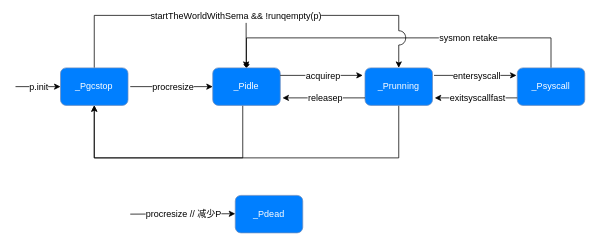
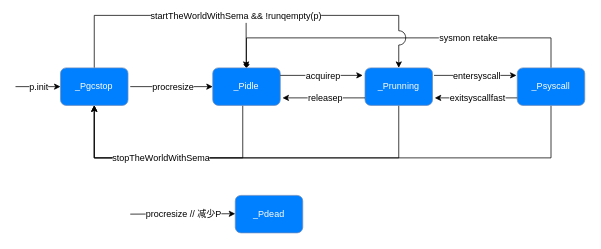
edge "_Psyscall" -> "_Pgcstop": added, label "stopTheWorldWithSema"
